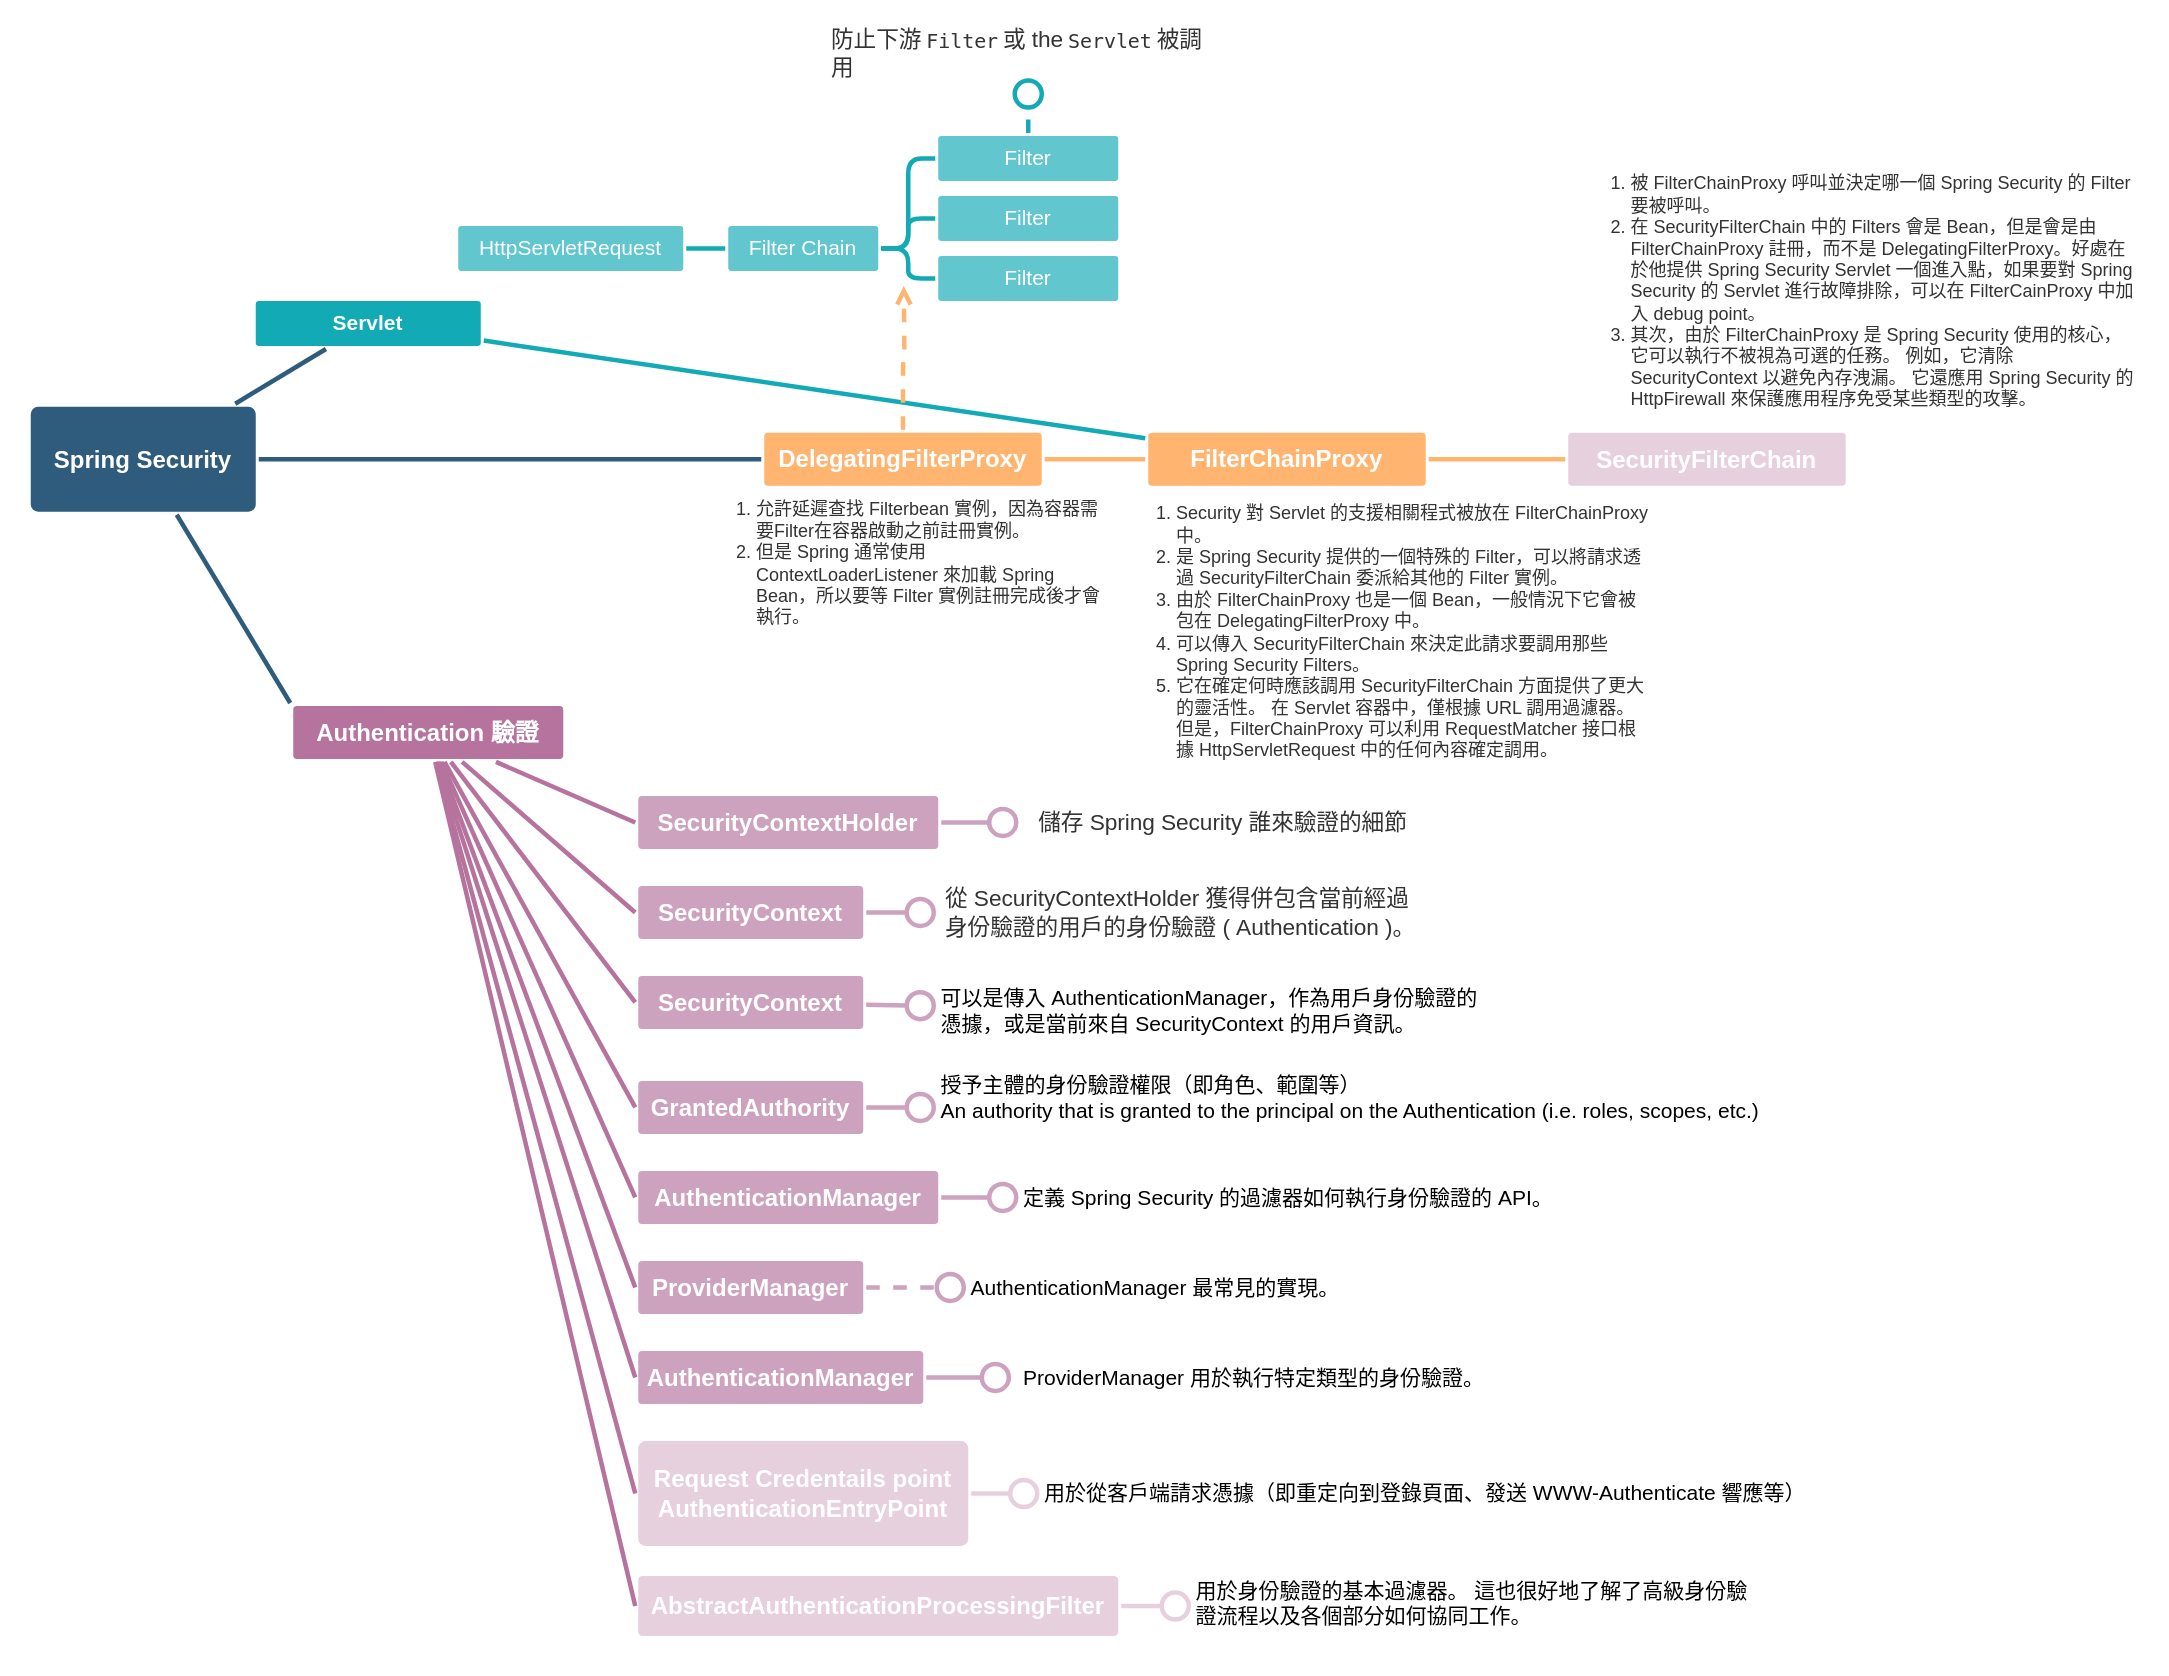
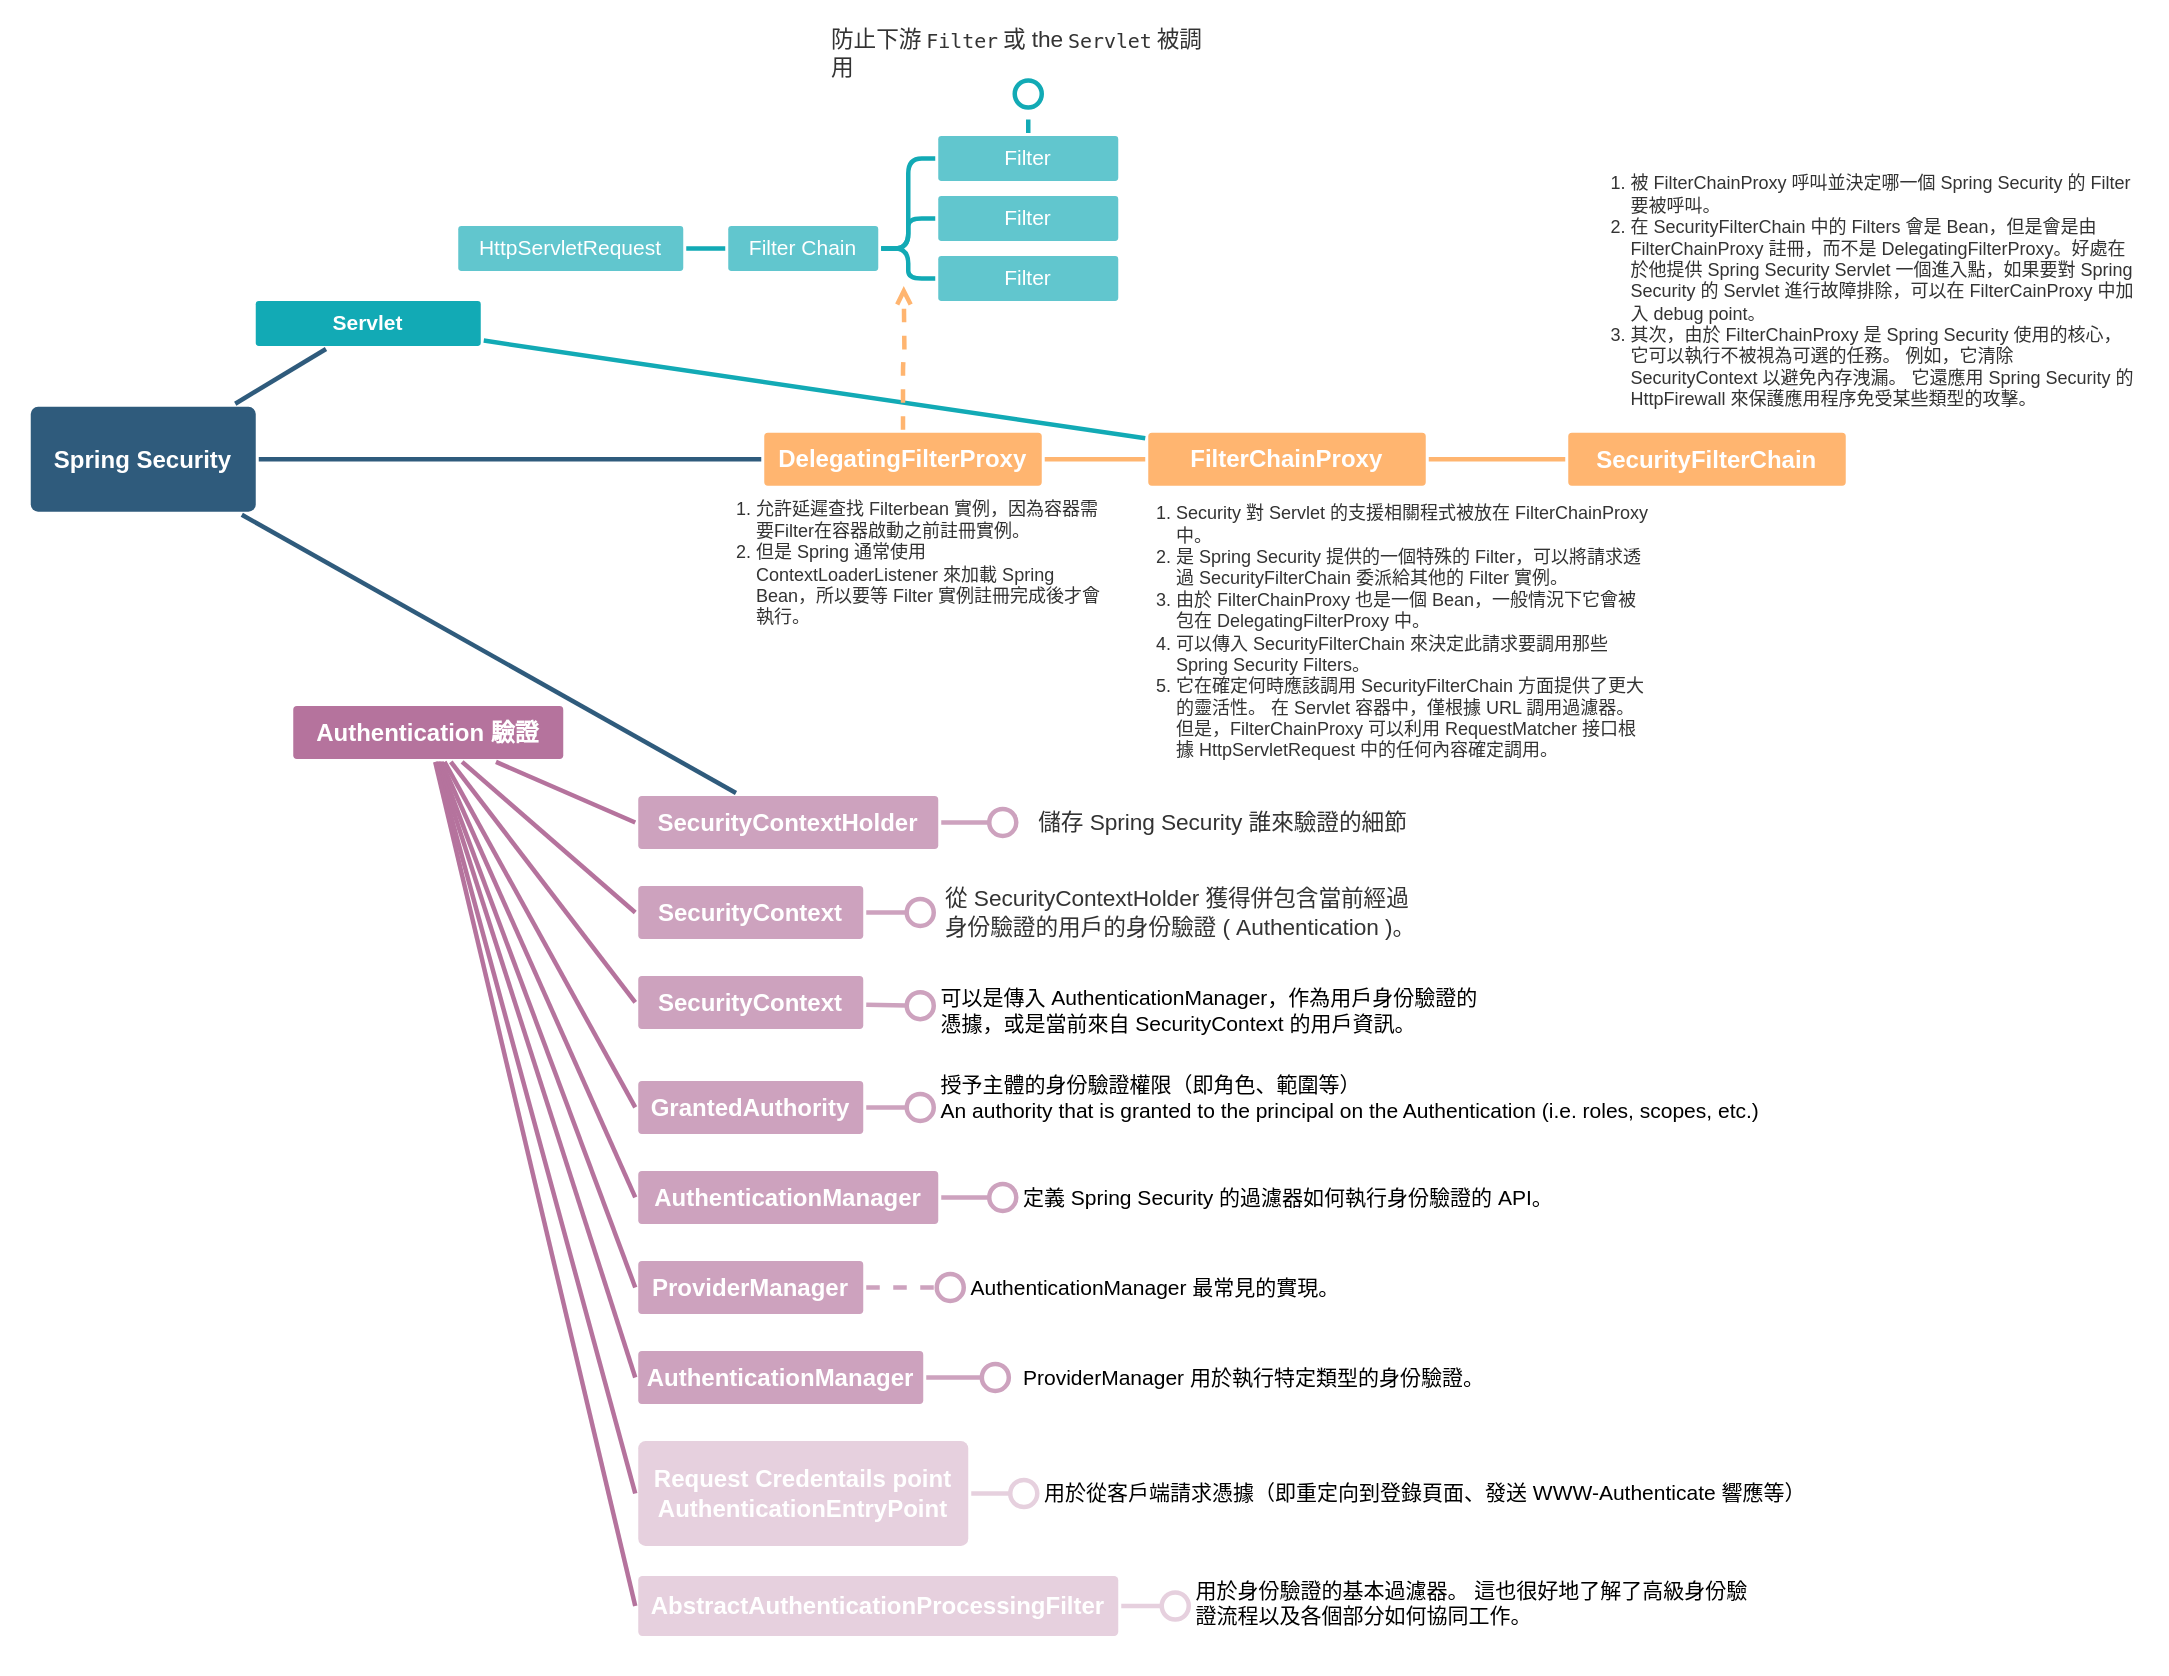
node "SecurityFilterChain": fillcolor #e6d0de -> #ffb570
edge "Spring Security" -- "Authentication 驗證": now "Spring Security" -- "SecurityContextHolder"
